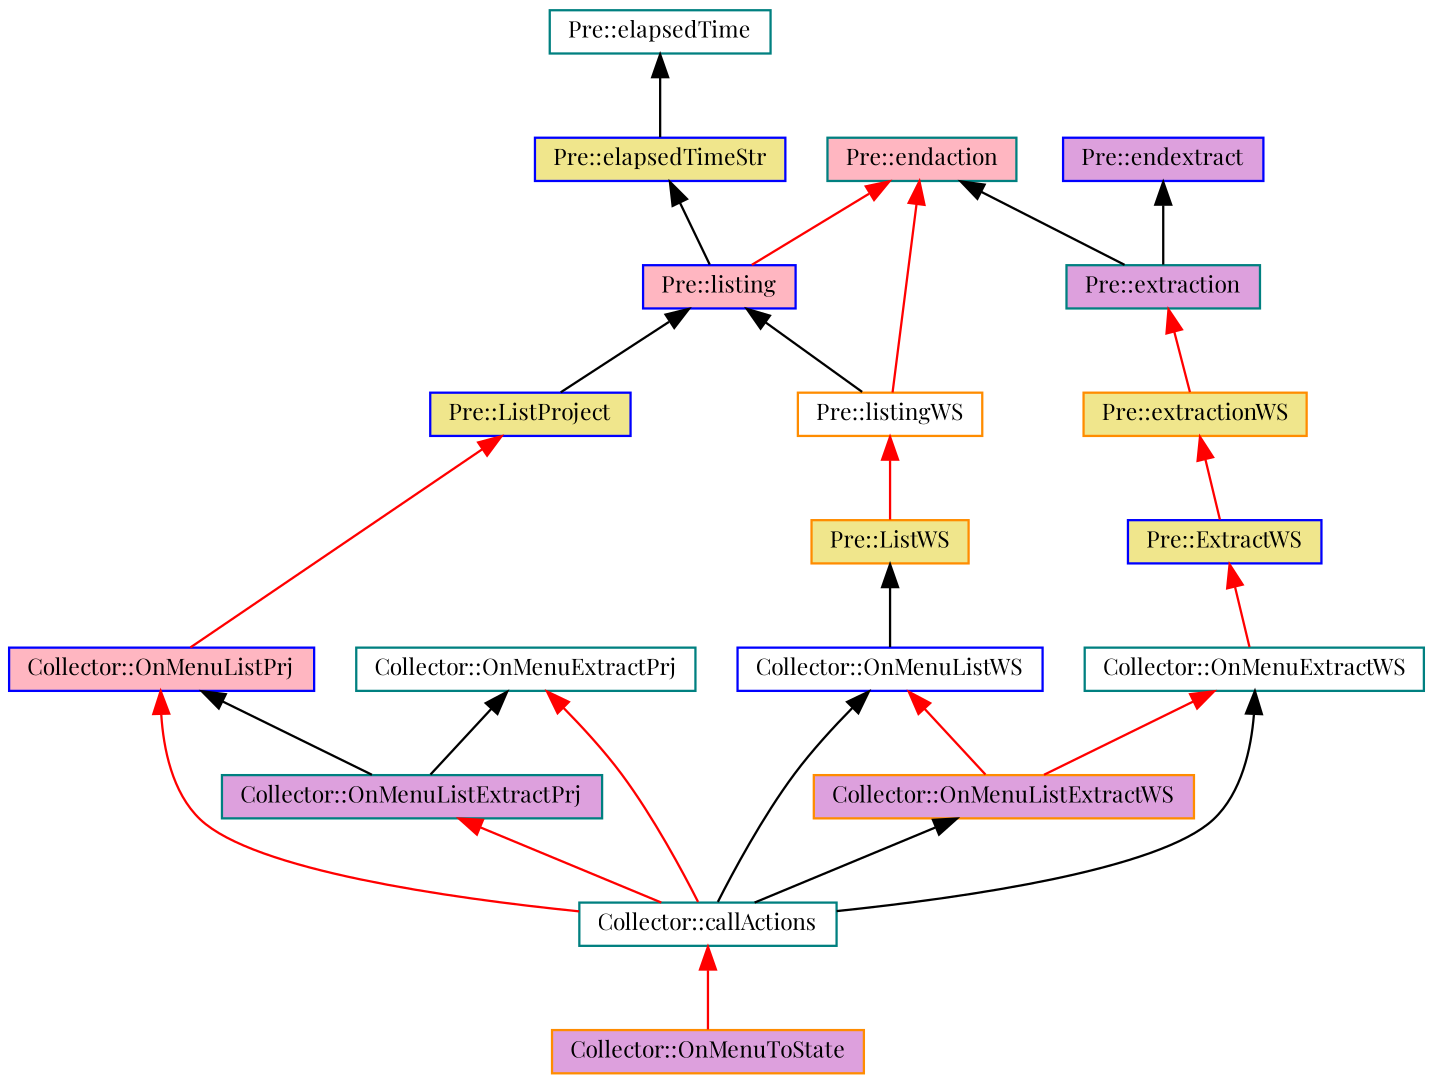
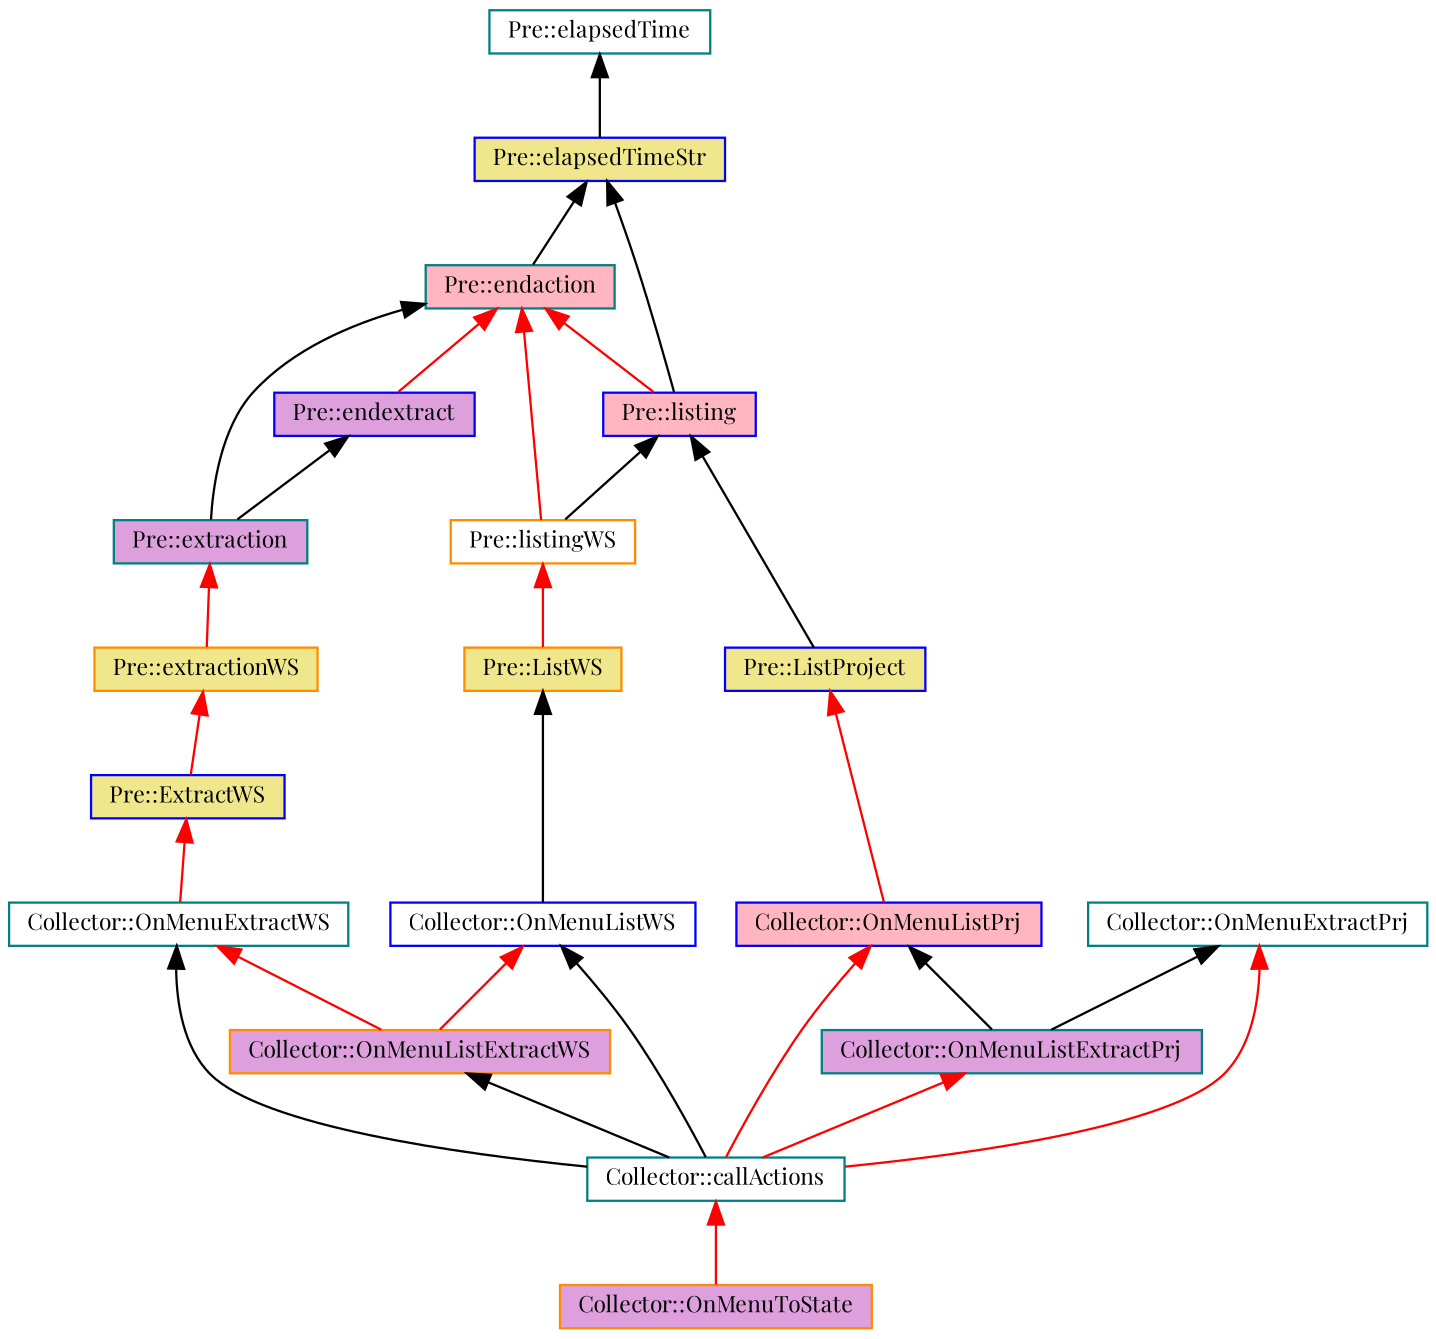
edge "Pre::endaction" -> "Pre::elapsedTimeStr": added
edge "Pre::endextract" -> "Pre::endaction": added
